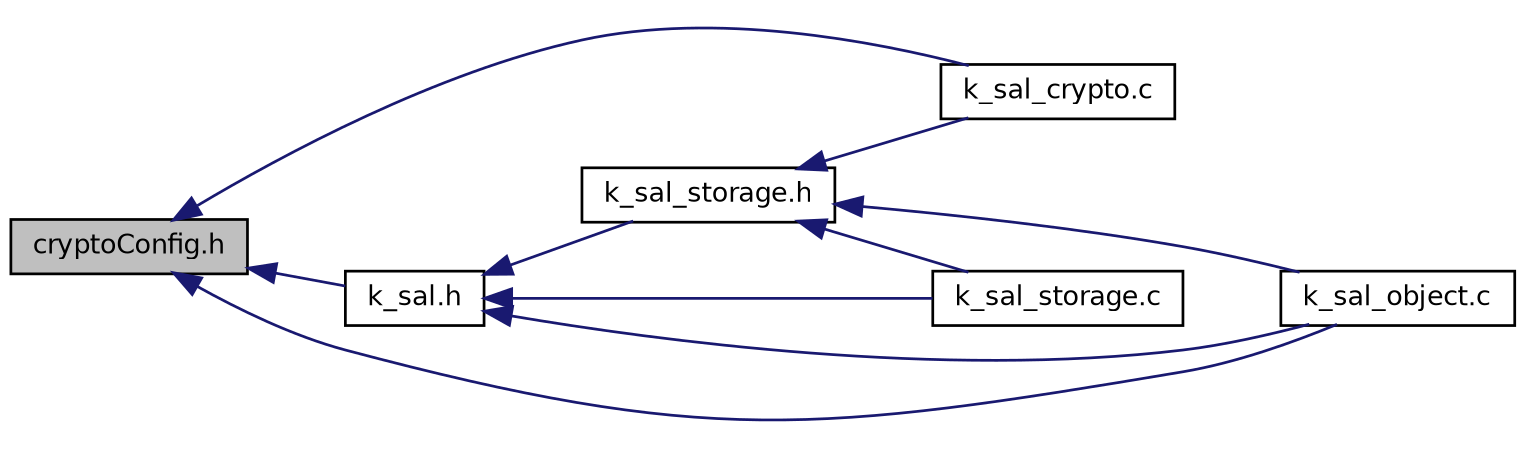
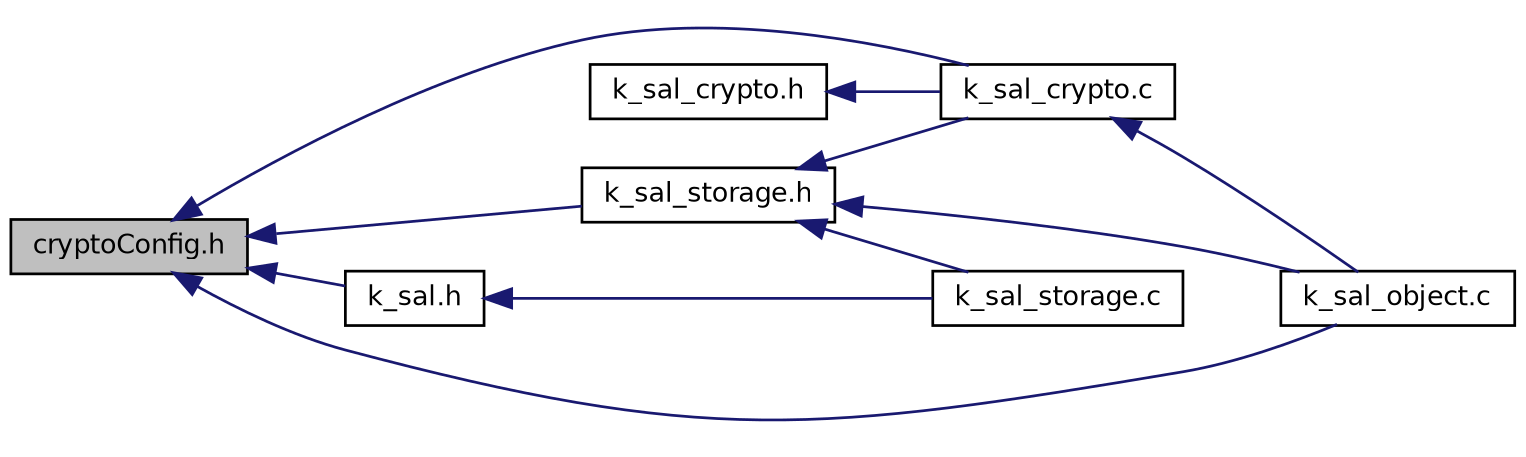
node "k_sal_crypto.h": added
edge "k_sal_storage.h" -> "k_sal.h": now "k_sal_storage.h" -> "cryptoConfig.h"
edge "k_sal_object.c" -> "k_sal.h": now "k_sal_object.c" -> "k_sal_crypto.c"
